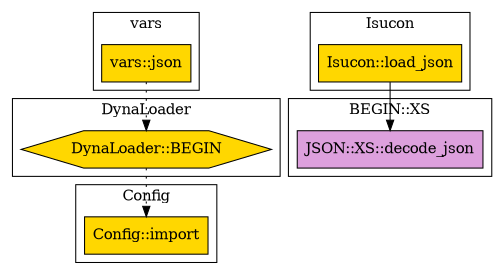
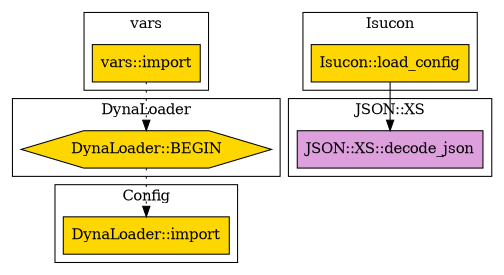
node "vars::json": label "vars::json" -> "vars::import"
node "Isucon::load_json": label "Isucon::load_json" -> "Isucon::load_config"
cluster "BEGIN::XS": label "BEGIN::XS" -> "JSON::XS"
node "Config::import": label "Config::import" -> "DynaLoader::import"
